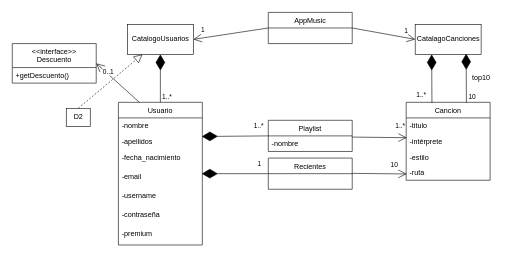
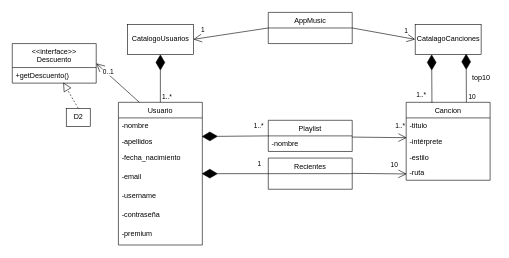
edge "D2" -> "CatalogoUsuarios": now "D2" -> "+getDescuento()"
